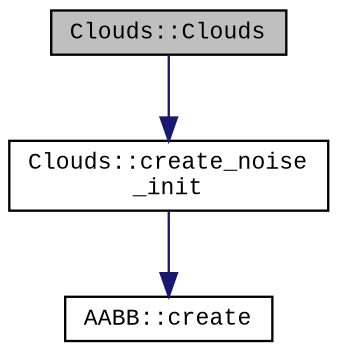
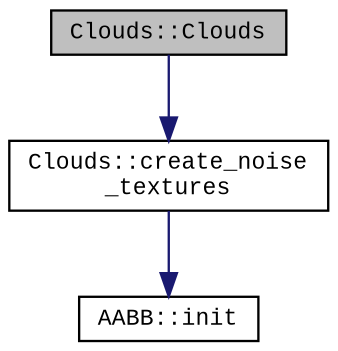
node "Clouds::create_noise _init": label "Clouds::create_noise _init" -> "Clouds::create_noise _textures"
node "AABB::create": label "AABB::create" -> "AABB::init"
